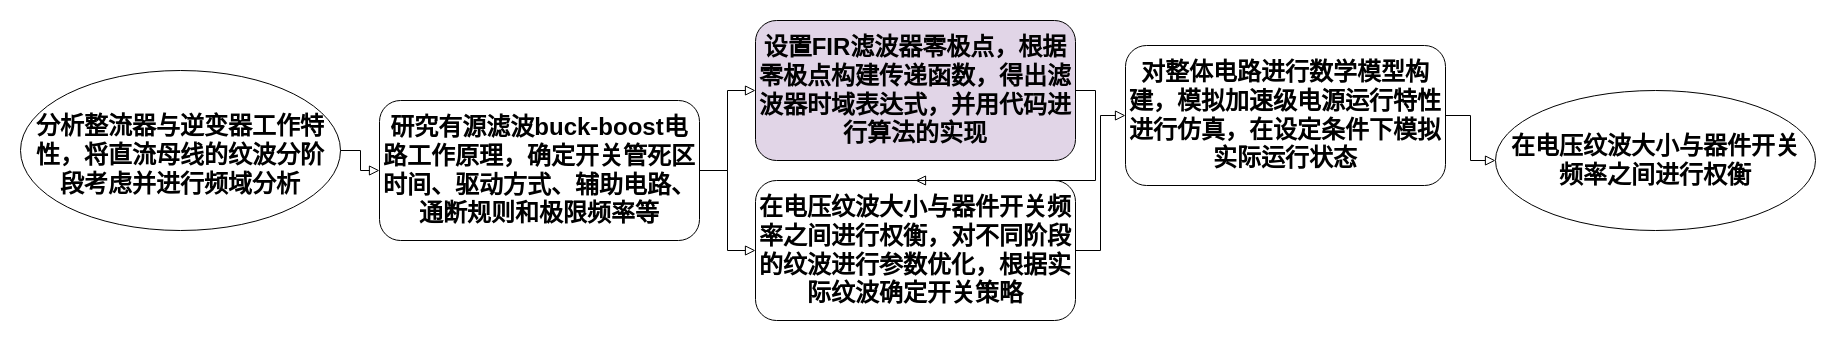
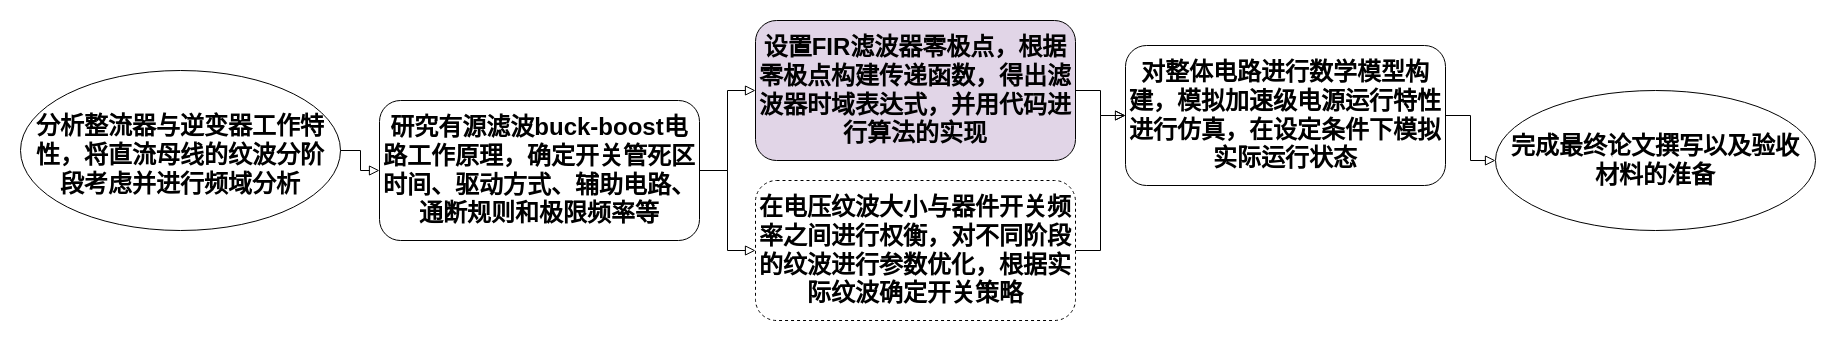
node "在电压纹波大小与器件开关频率之间进行权衡": label "在电压纹波大小与器件开关频率之间进行权衡" -> "完成最终论文撰写以及验收材料的准备"
edge "设置FIR滤波器零极点，根据零极点构建传递函数，得出滤波器时域表达式，并用代码进行算法的实现" -> "在电压纹波大小与器件开关频率之间进行权衡，对不同阶段的纹波进行参数优化，根据实际纹波确定开关策略": now "设置FIR滤波器零极点，根据零极点构建传递函数，得出滤波器时域表达式，并用代码进行算法的实现" -> "对整体电路进行数学模型构建，模拟加速级电源运行特性进行仿真，在设定条件下模拟实际运行状态"
node "在电压纹波大小与器件开关频率之间进行权衡，对不同阶段的纹波进行参数优化，根据实际纹波确定开关策略": style solid -> dashed
edge "在电压纹波大小与器件开关频率之间进行权衡，对不同阶段的纹波进行参数优化，根据实际纹波确定开关策略" -> "对整体电路进行数学模型构建，模拟加速级电源运行特性进行仿真，在设定条件下模拟实际运行状态": arrowhead block -> open
